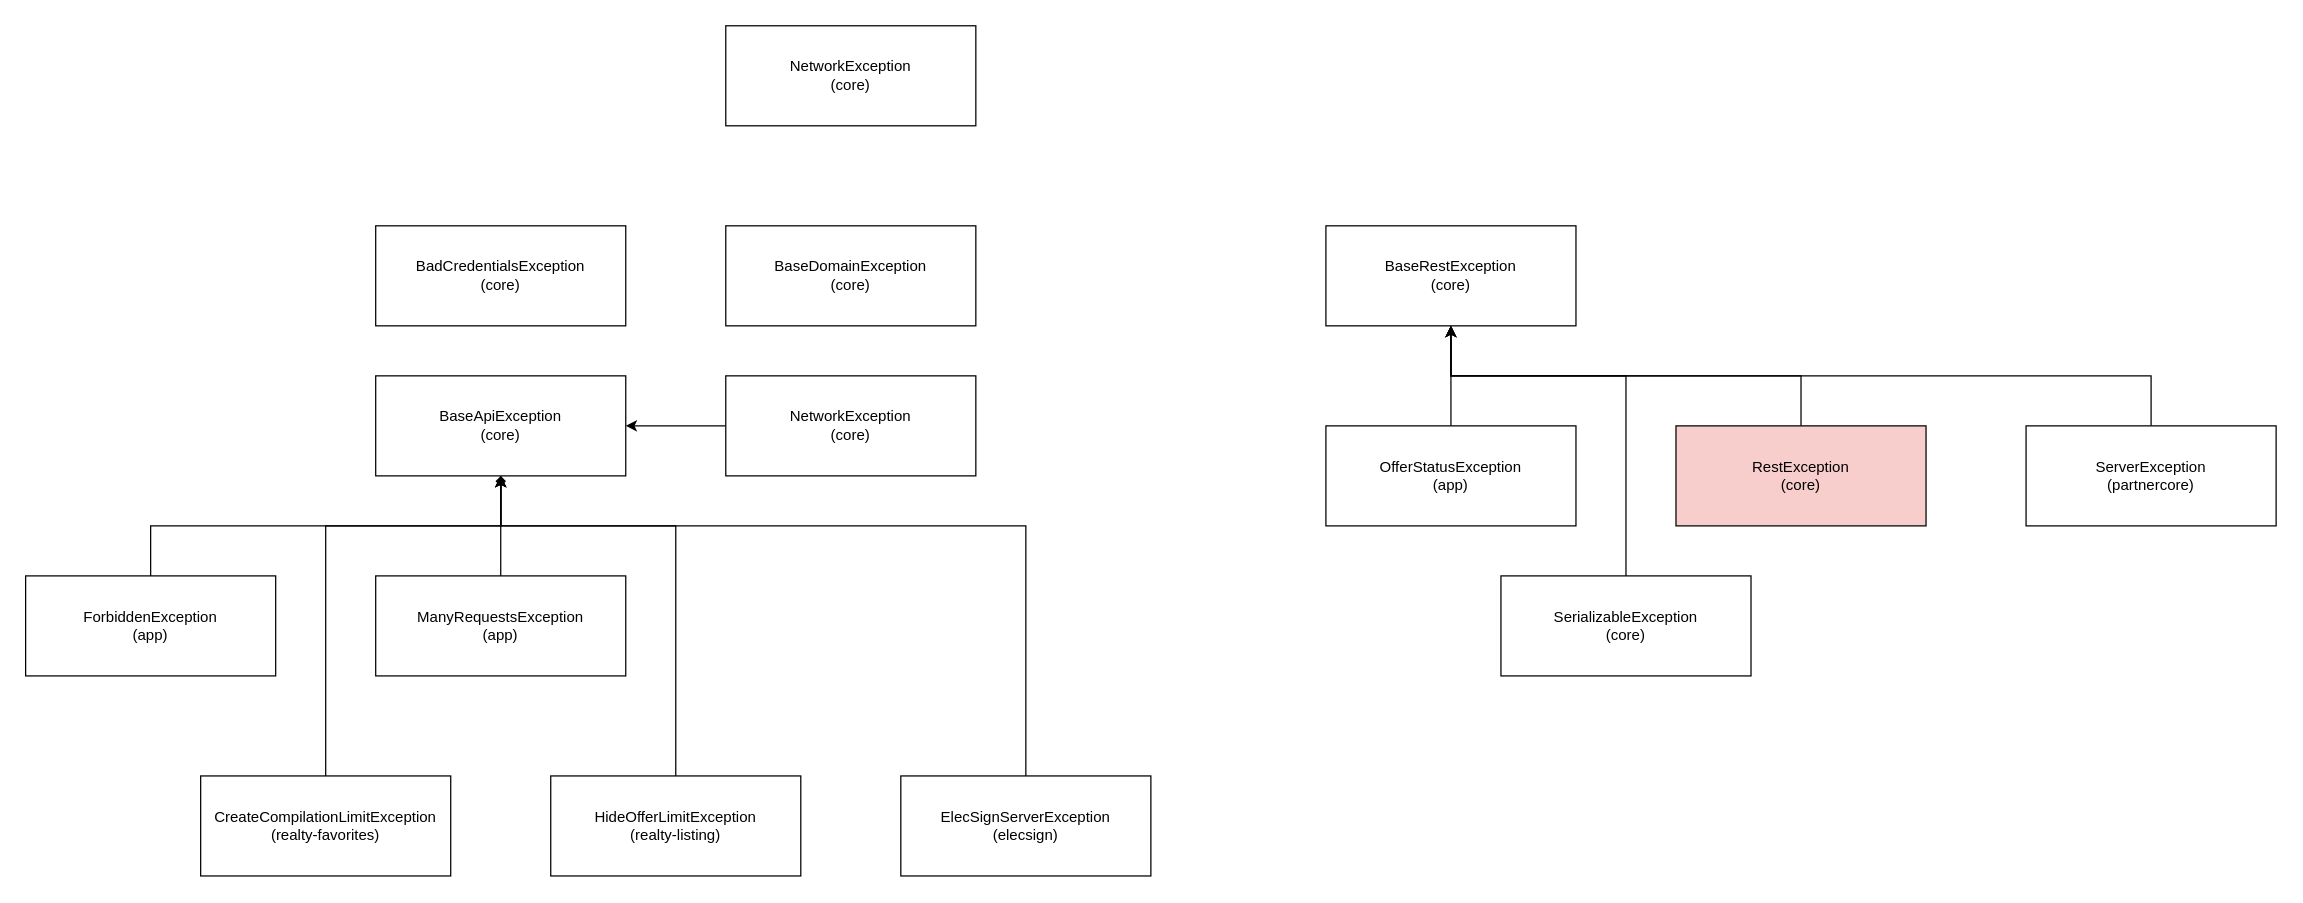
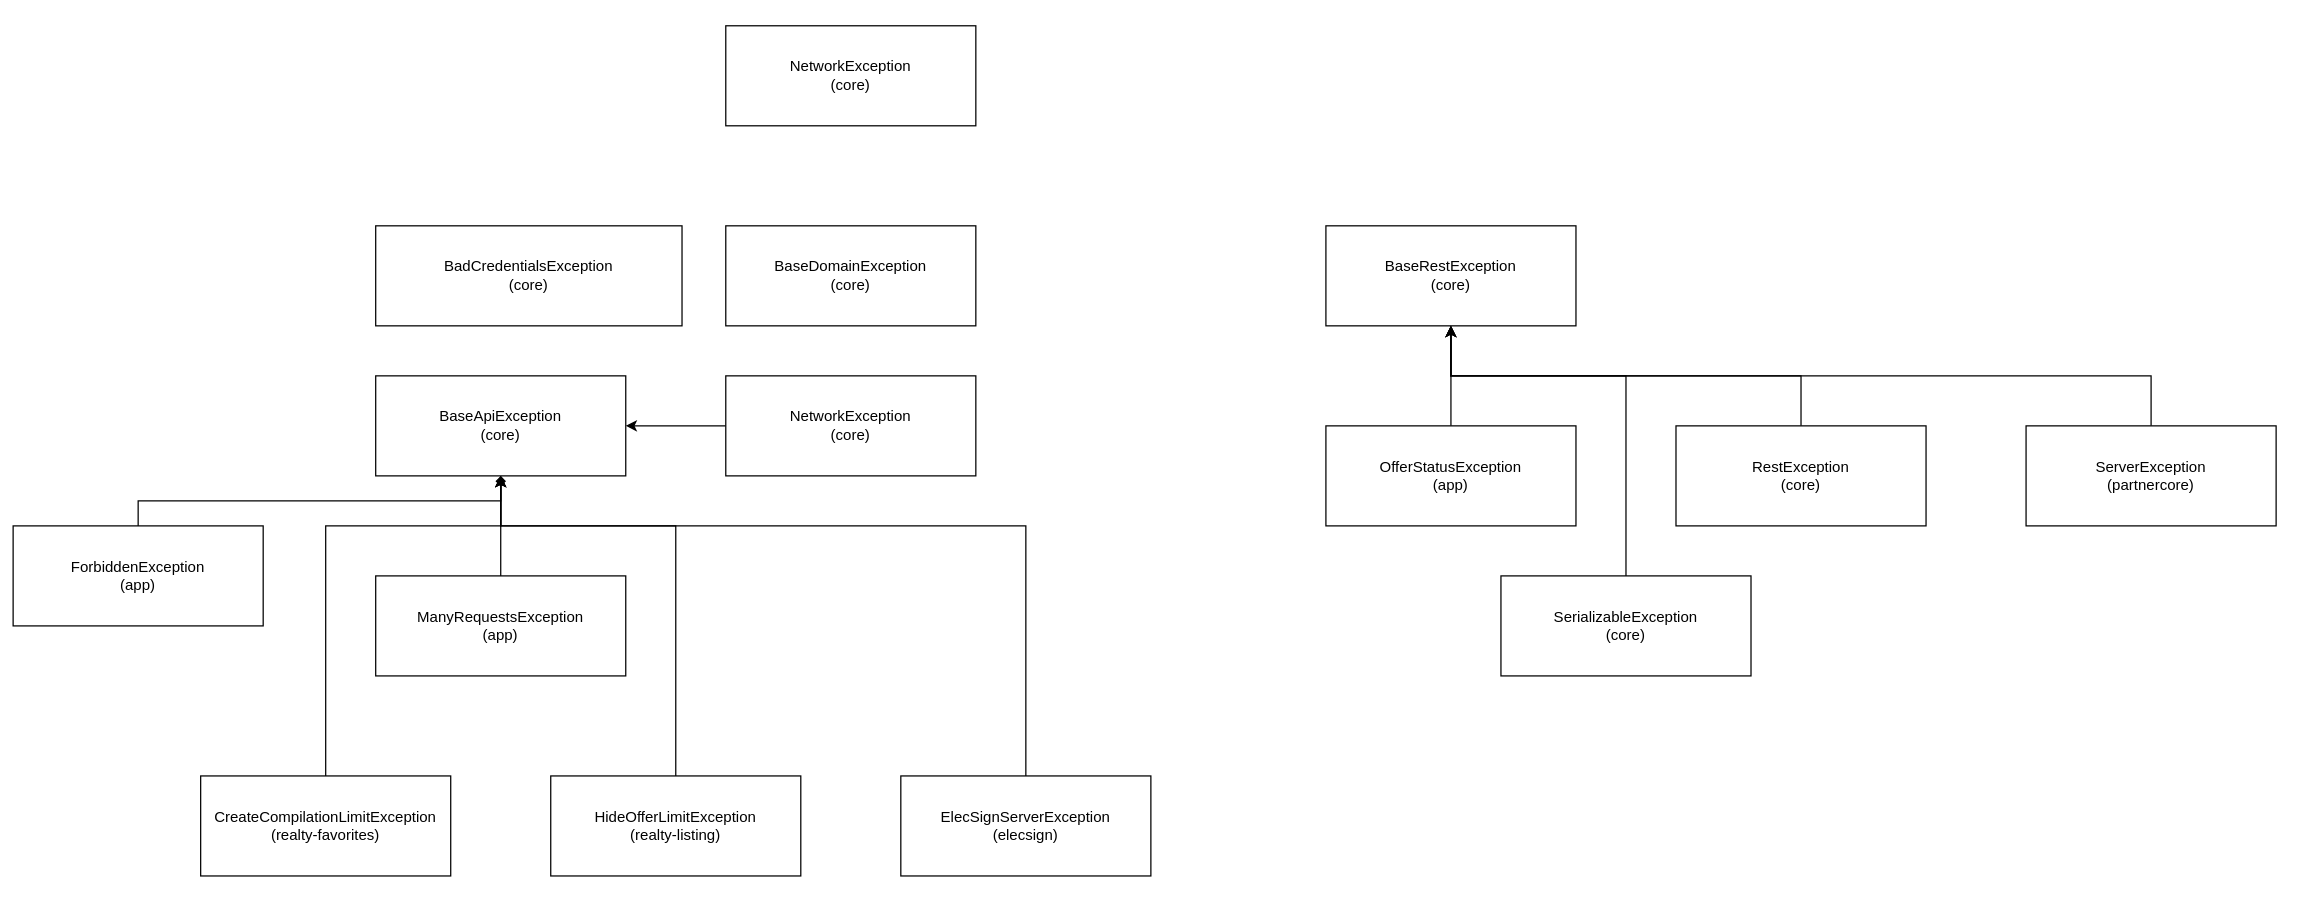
node "BadCredentialsException (core)": size 250x100 -> 306x100
node "RestException (core)": fillcolor #f8cecc -> #ffffff
node "ForbiddenException (app)": moved (151, 626) -> (138, 576)
